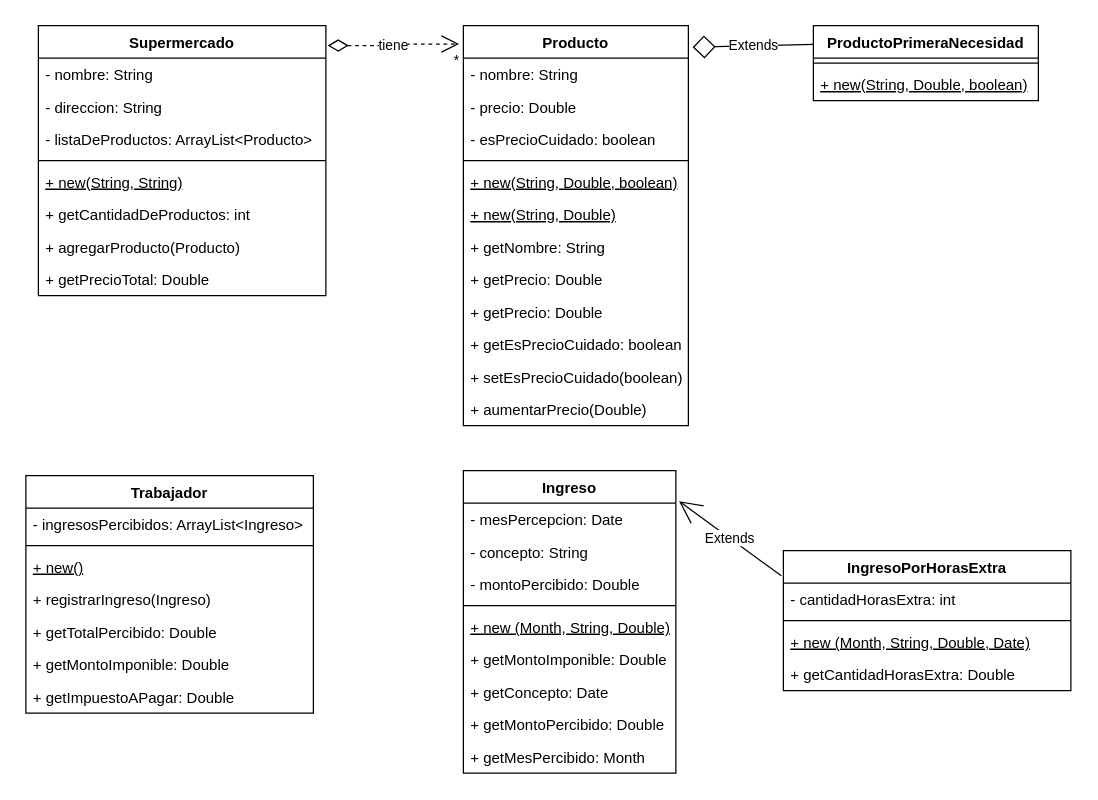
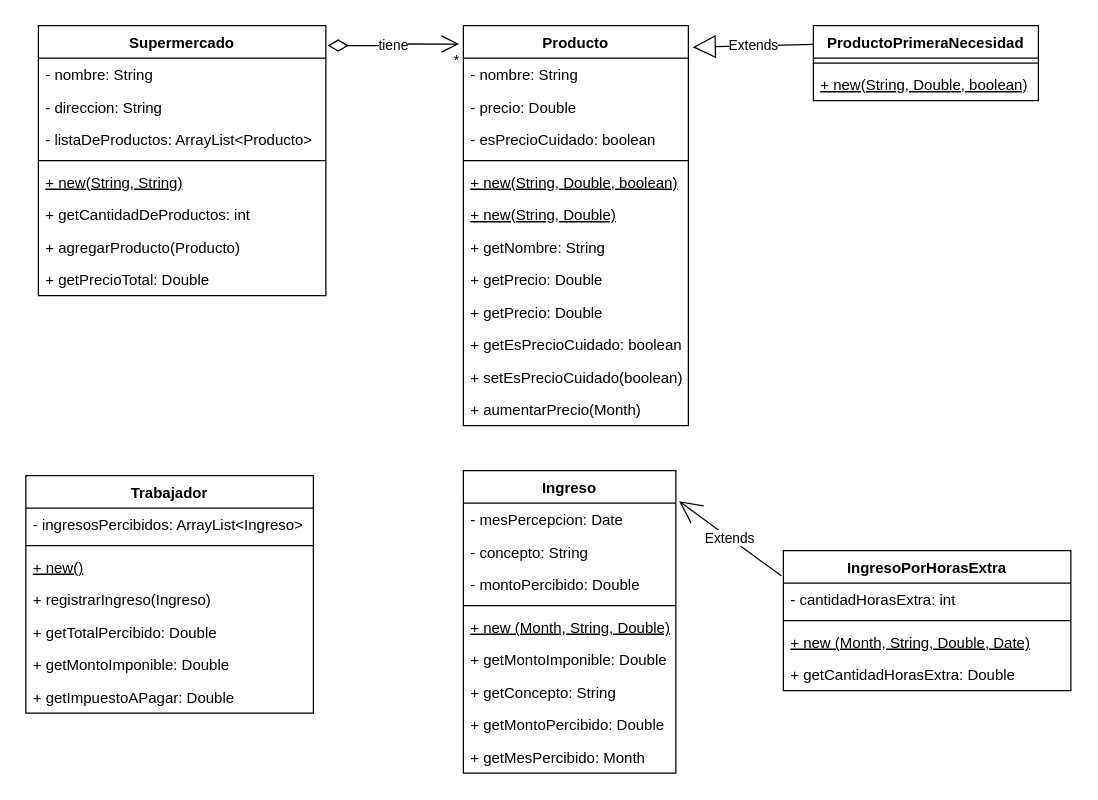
edge "Supermercado" -- "Producto": style dashed -> solid
edge "ProductoPrimeraNecesidad" -> "Producto": arrowhead diamond -> block
node "+ aumentarPrecio(Double)": label "+ aumentarPrecio(Double)" -> "+ aumentarPrecio(Month)"
node "+ getConcepto: Date": label "+ getConcepto: Date" -> "+ getConcepto: String"
